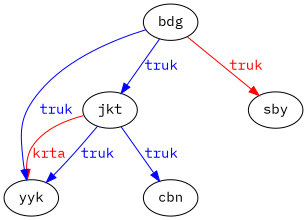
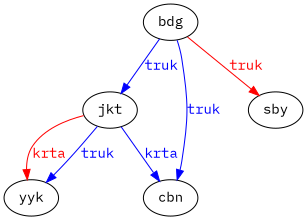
edge "bdg" -> "yyk": now "bdg" -> "cbn"
edge "jkt" -> "cbn": label "truk" -> "krta"
